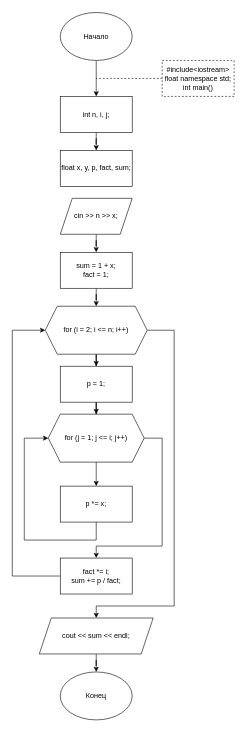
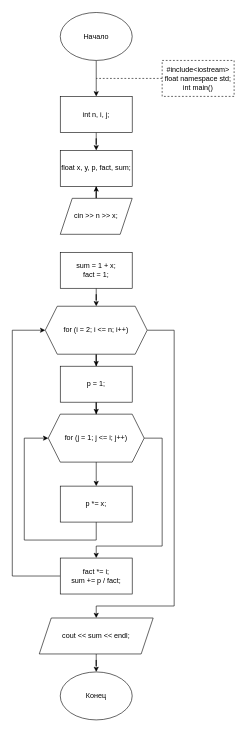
edge "cin >> n >> x;" -> "sum = 1 + x; fact = 1;": now "cin >> n >> x;" -> "float x, y, p, fact, sum;"
